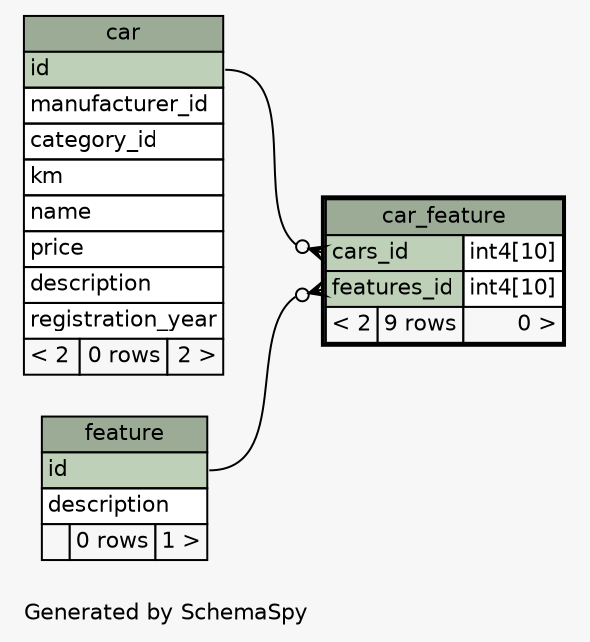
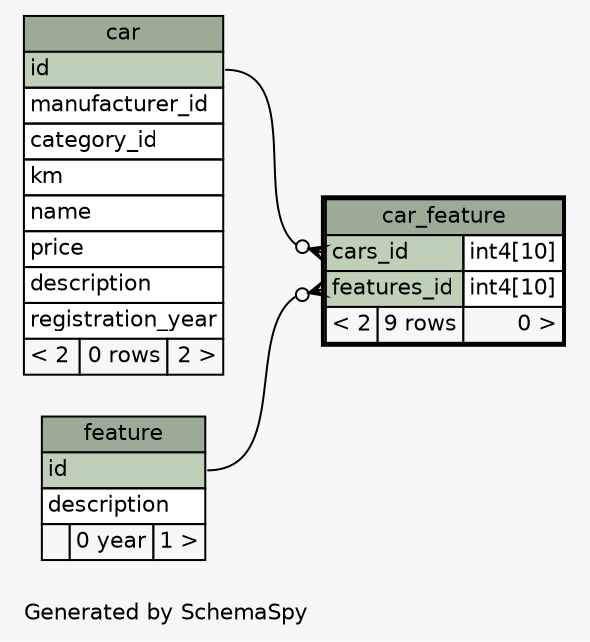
node "feature": text "0 rows" -> "0 year"
